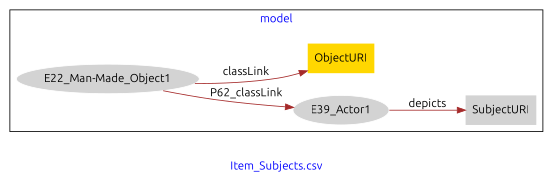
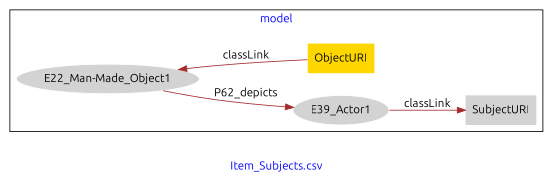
edge "E22_Man-Made_Object1" -> "ObjectURI": reversed
edge "E22_Man-Made_Object1" -> "E39_Actor1": label "P62_classLink" -> "P62_depicts"
edge "E39_Actor1" -> "SubjectURI": label "depicts" -> "classLink"
